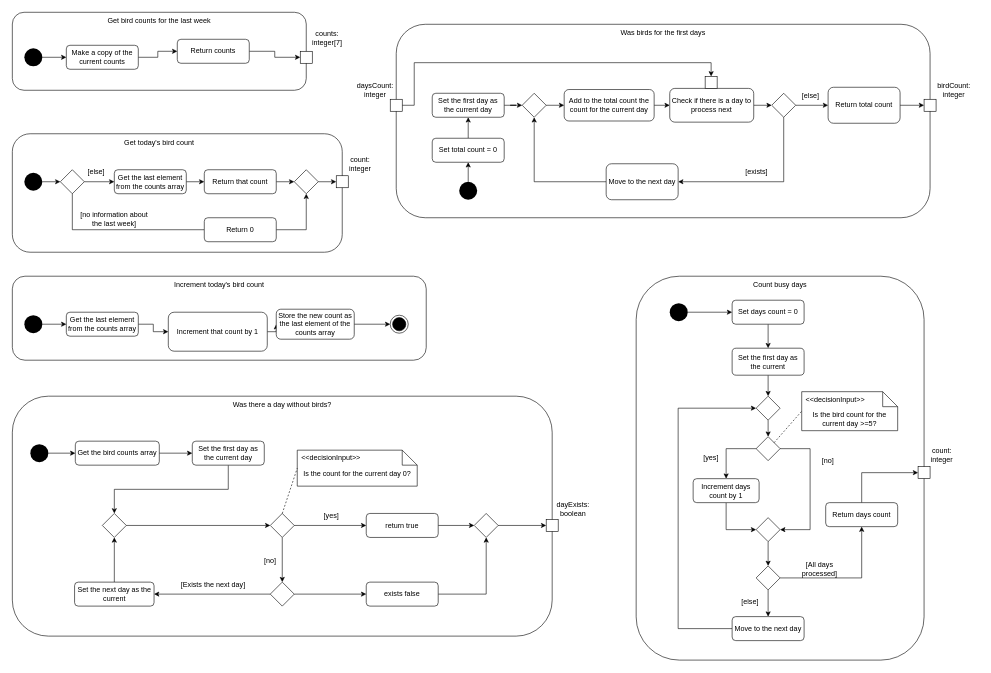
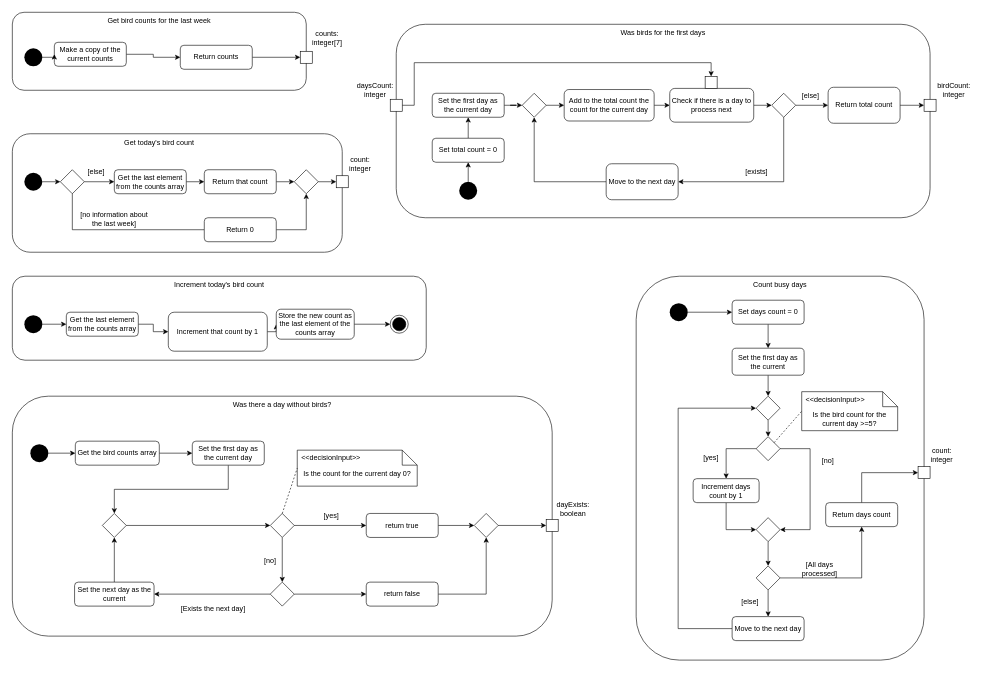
node "Return counts": moved (213, 51) -> (216, 57)
node "Make a copy of the current counts": moved (102, 57) -> (90, 54)
node "[Exists the next day]": moved (213, 585) -> (213, 609)
node "exists false": label "exists false" -> "return false"
